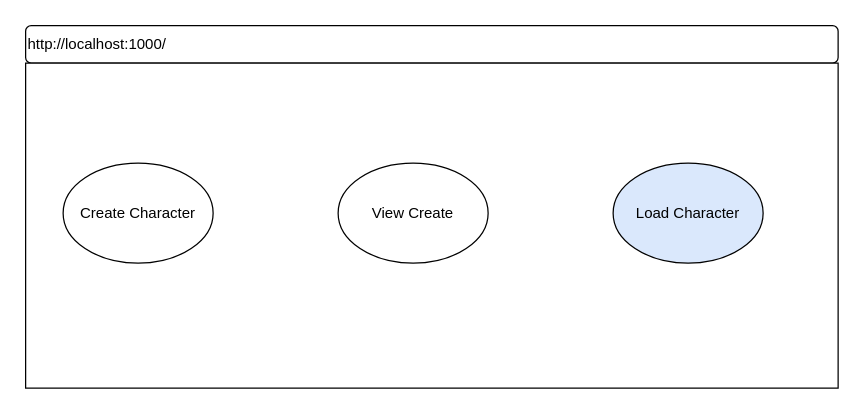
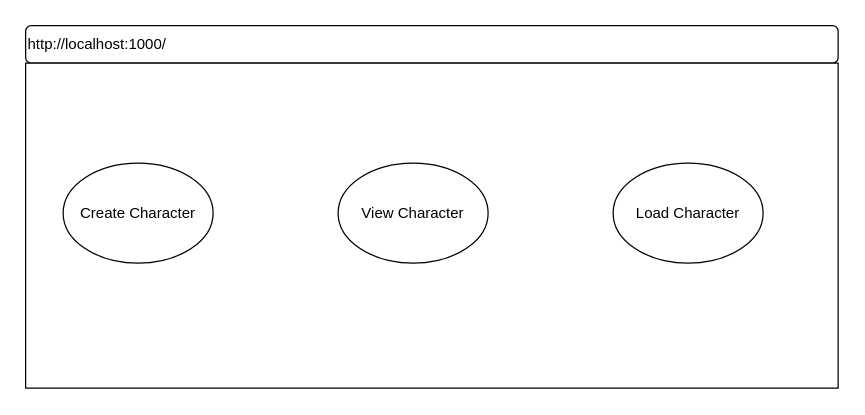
node "View Create": label "View Create" -> "View Character"
node "Load Character": fillcolor #dae8fc -> #ffffff
